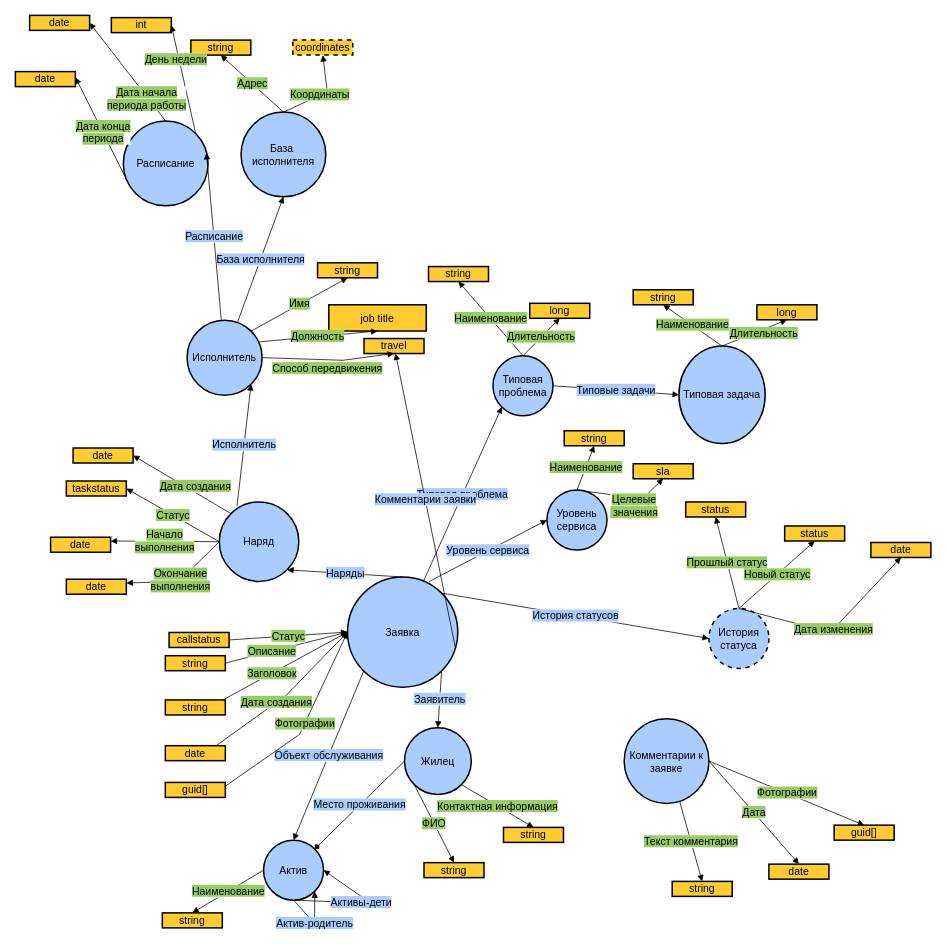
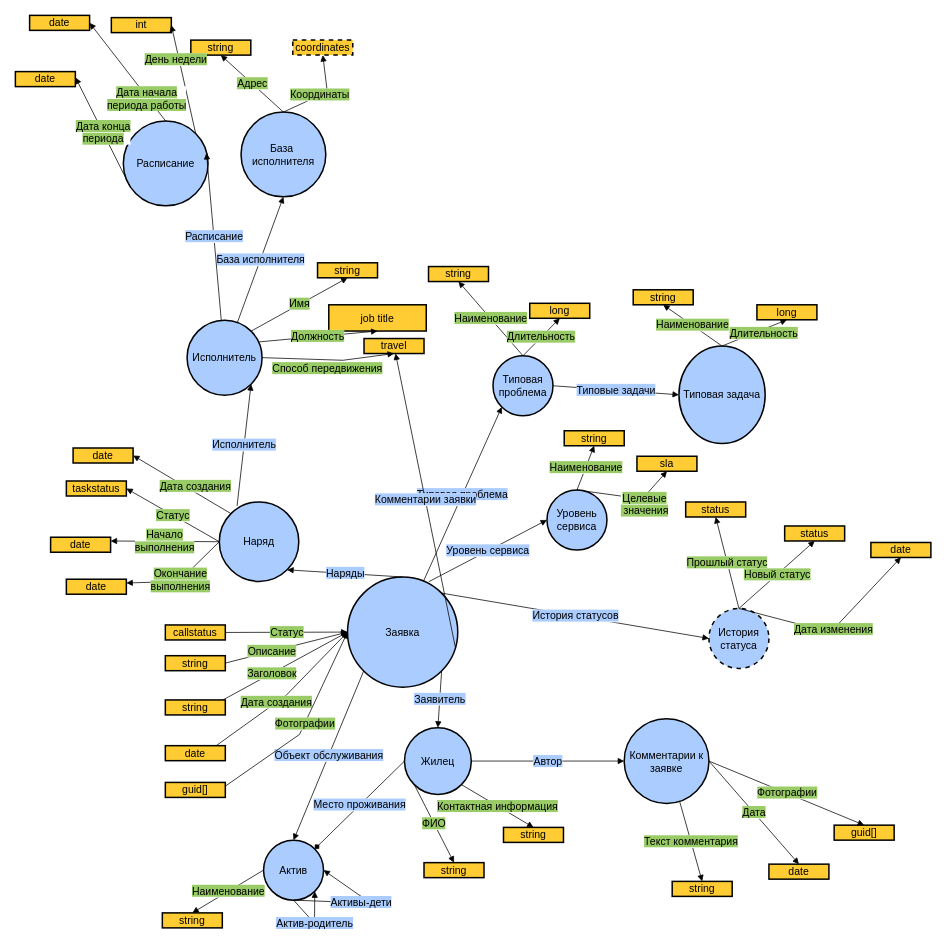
node "sla": moved (663, 471) -> (667, 464)
node "callstatus": moved (199, 640) -> (195, 633)
edge "Жилец" -> "Комментарии к заявке": added, label "Автор"
